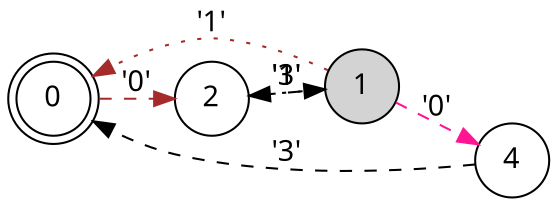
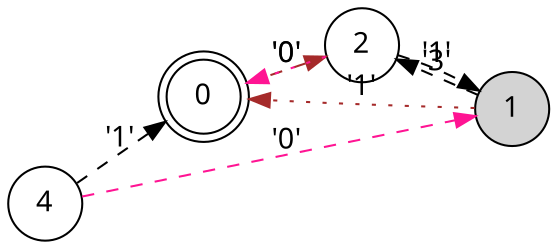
edge "2" -> "0": added, label "'0'"
edge "2" -> "1": style dotted -> dashed
edge "1" -> "4": reversed
edge "4" -> "0": label "'3'" -> "'1'"
